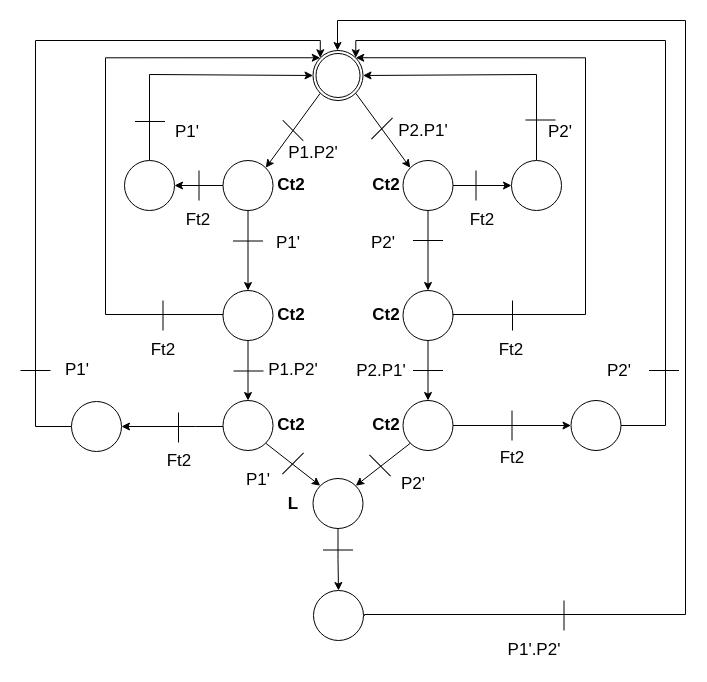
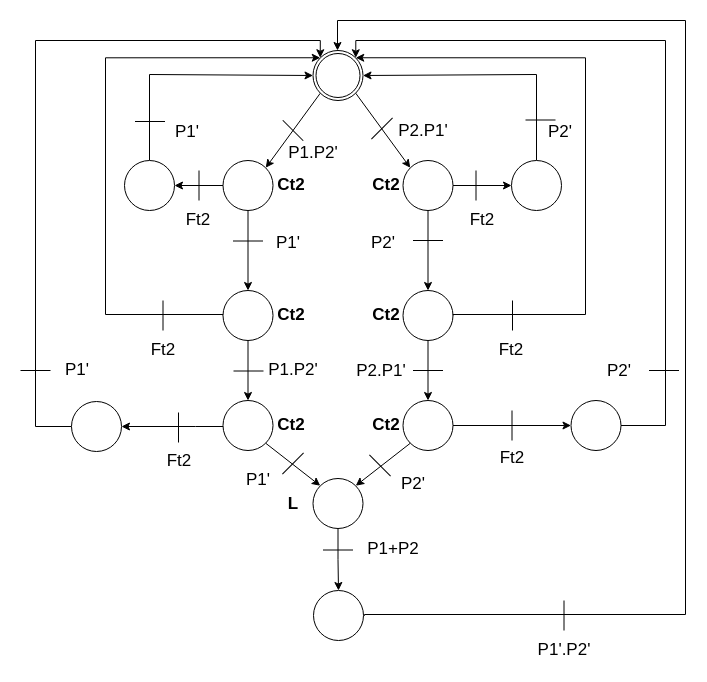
node "P1+P2": added
node "P1'.P2'": moved (534, 651) -> (564, 651)
